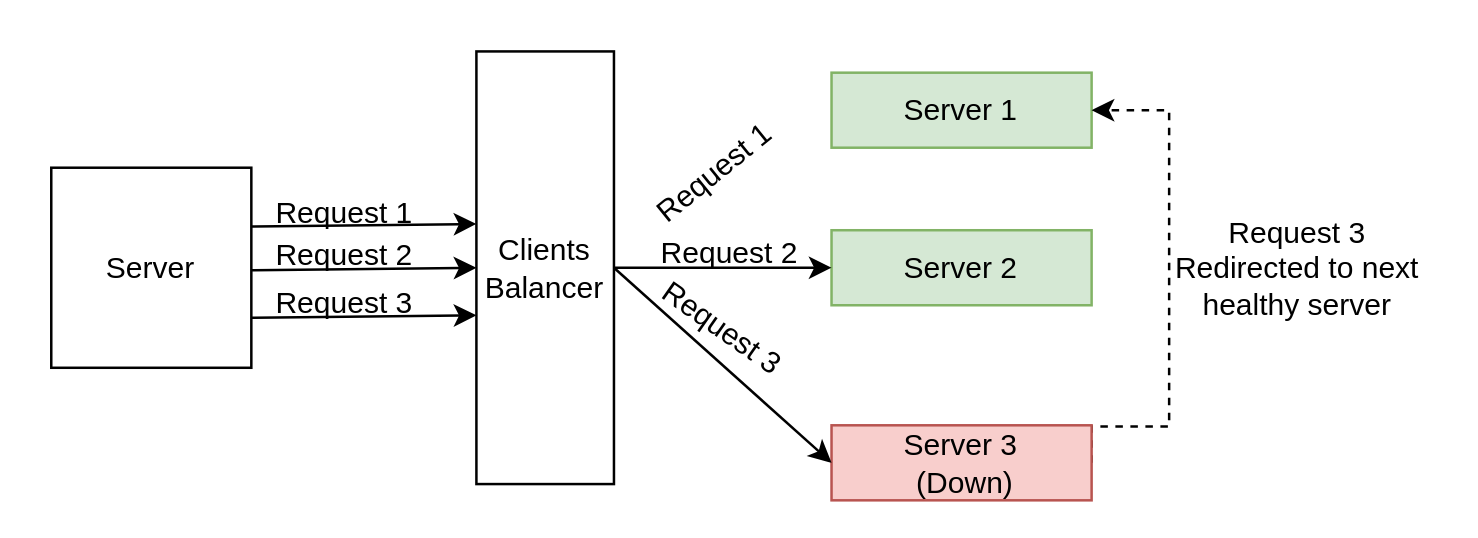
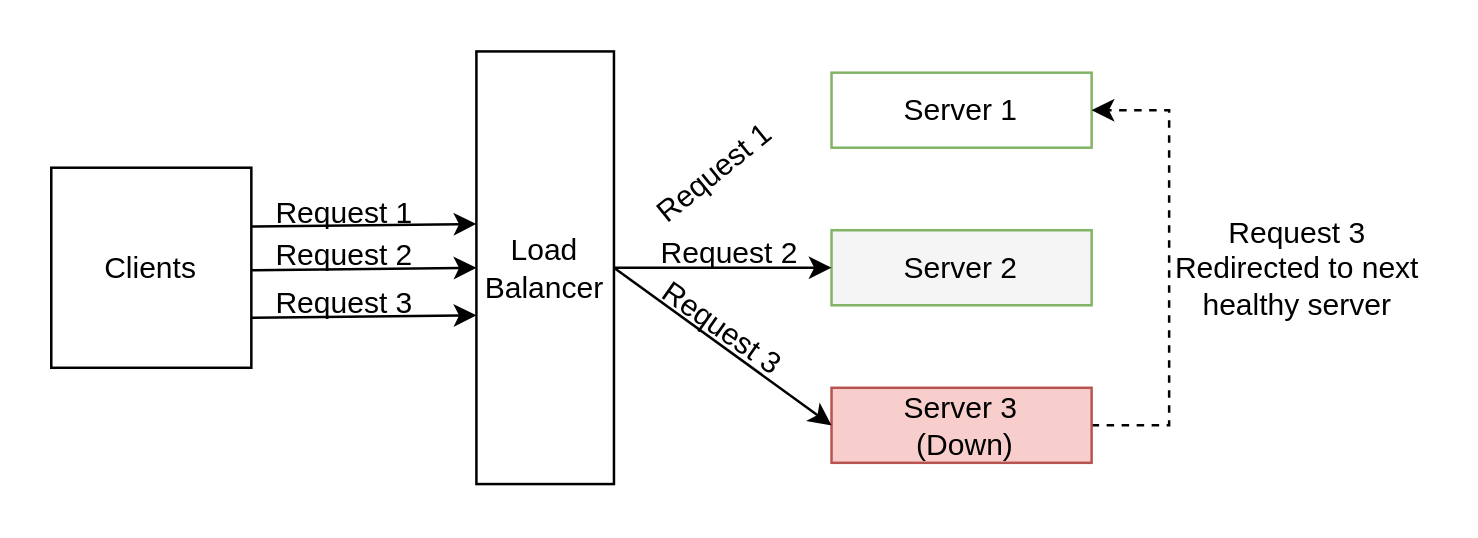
node "Server 1": fillcolor #d5e8d4 -> #ffffff
node "Server 2": fillcolor #d5e8d4 -> #f5f5f5
node "Server": label "Server" -> "Clients"
node "Clients Balancer": label "Clients Balancer" -> "Load Balancer"
node "Server 3 (Down)": moved (961, 463) -> (961, 425)
